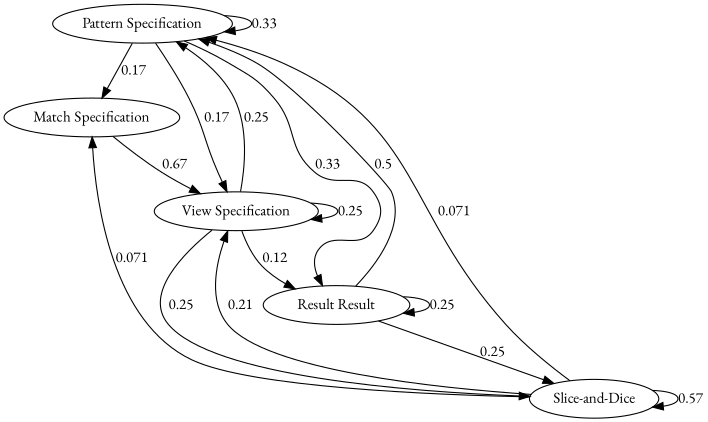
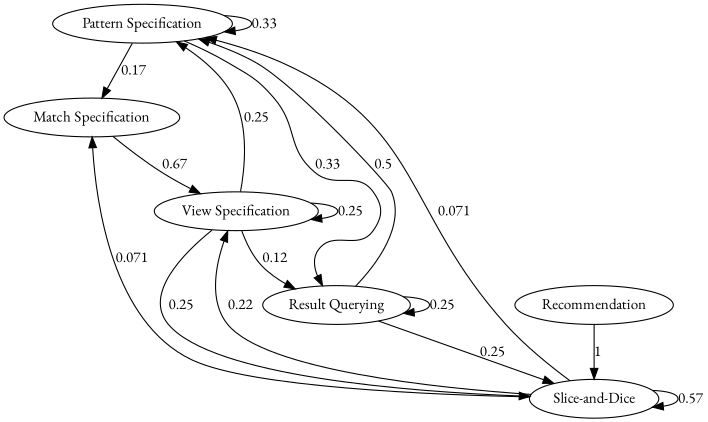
edge "Pattern Specification" -> "View Specification": removed, label "0.17"
edge "Slice-and-Dice" -> "View Specification": label "0.21" -> "0.22"
node "Result Result": label "Result Result" -> "Result Querying"
node "Recommendation": added
